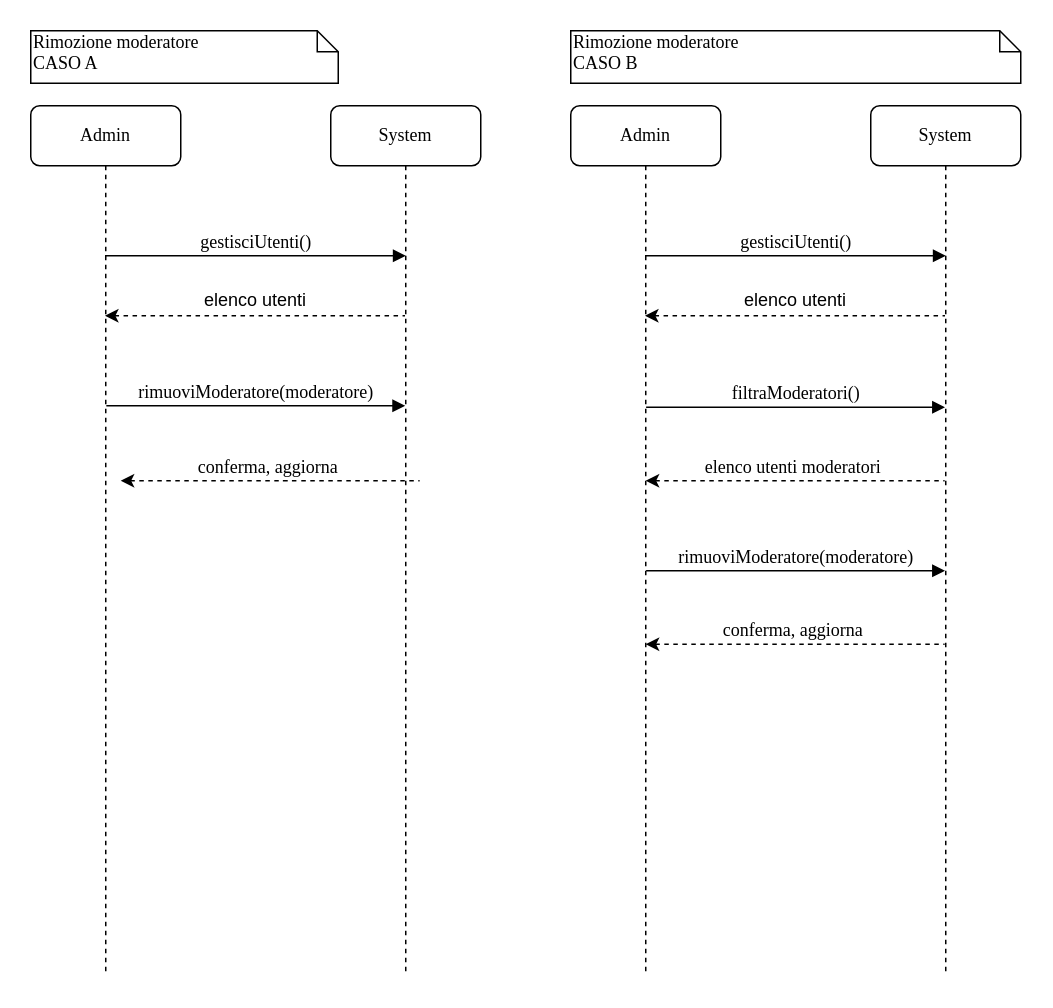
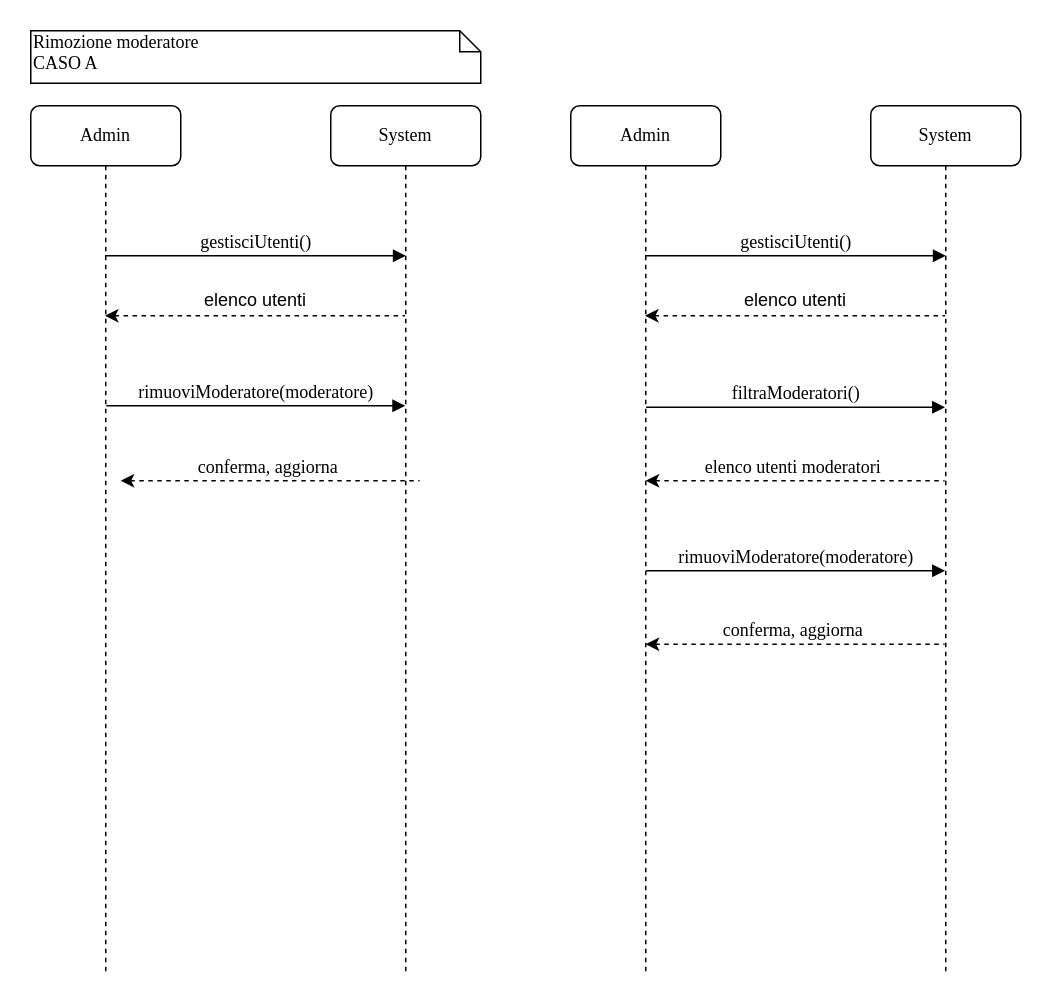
node "Rimozione moderatore CASO A": size 308x53 -> 450x53
node "Rimozione moderatore CASO B": removed
